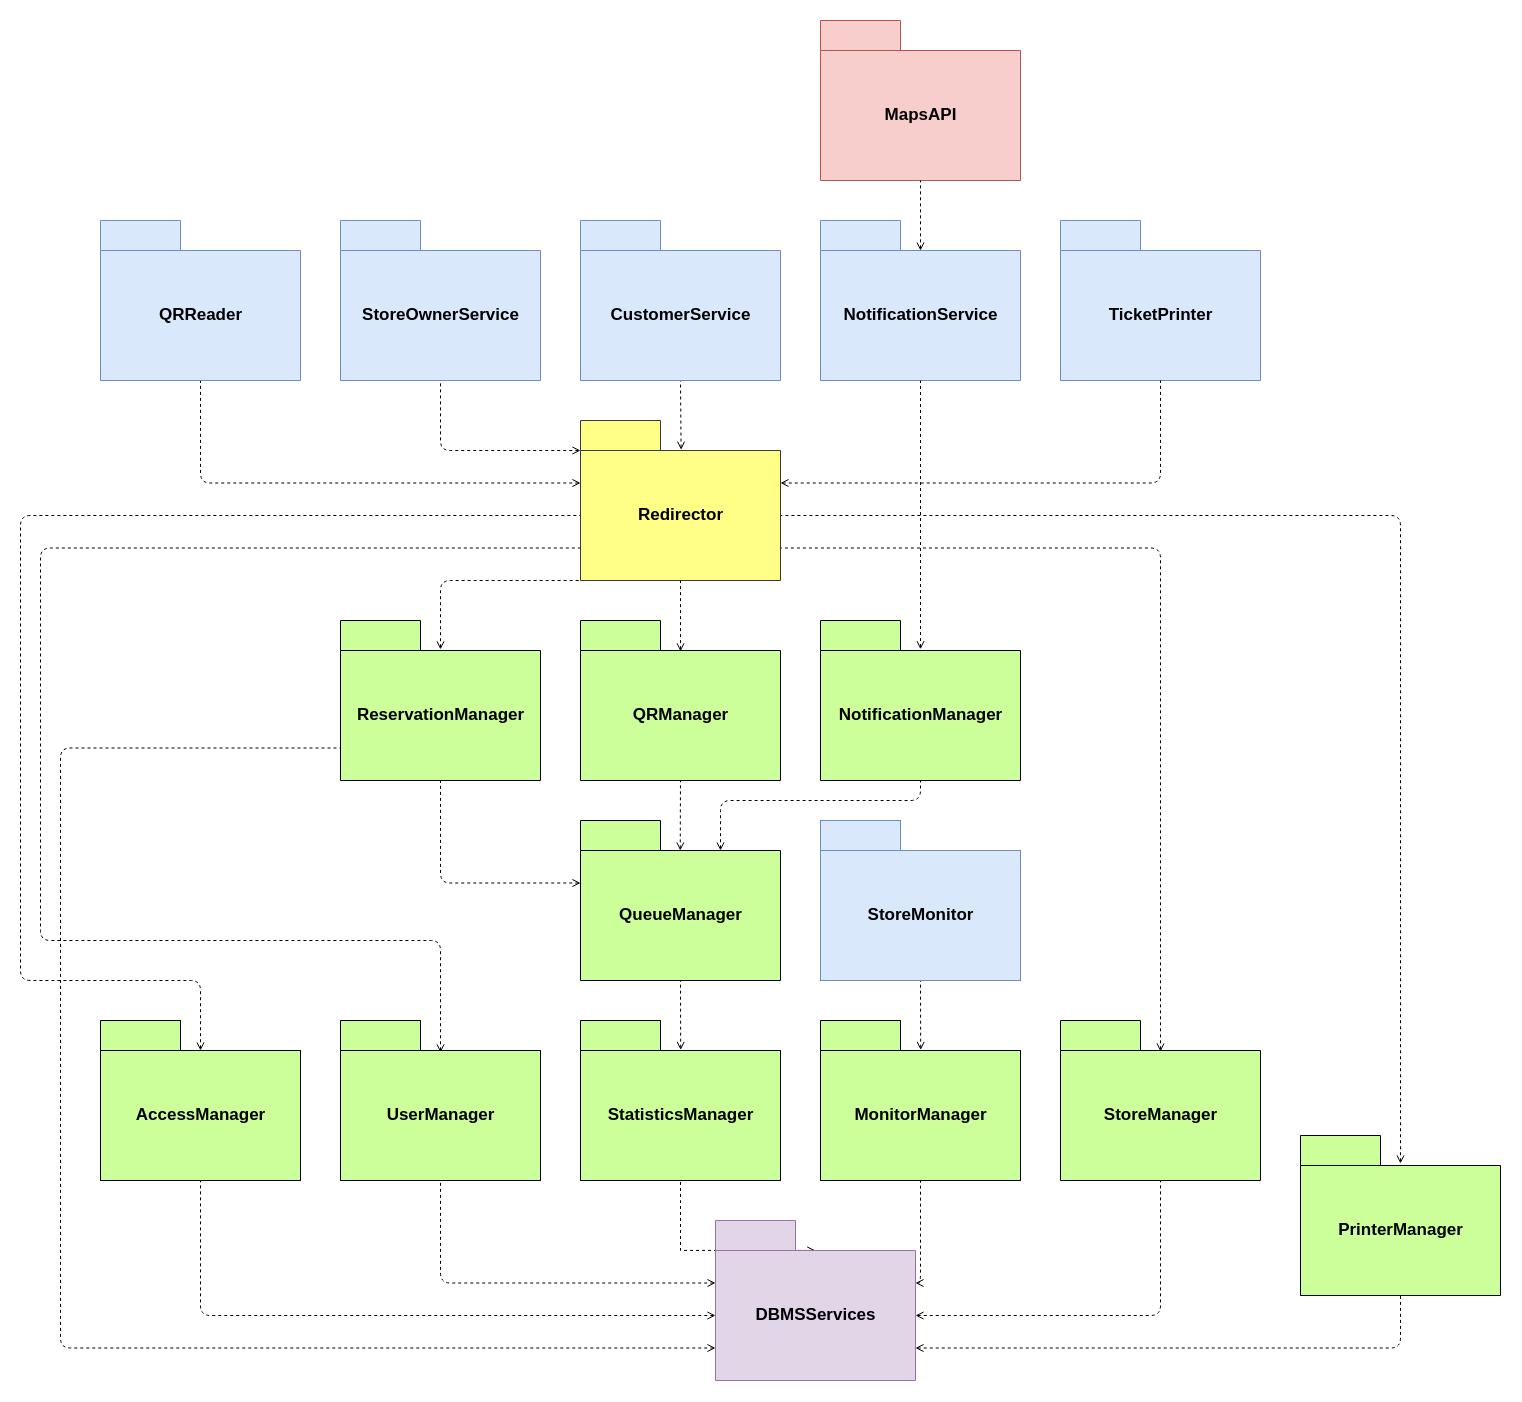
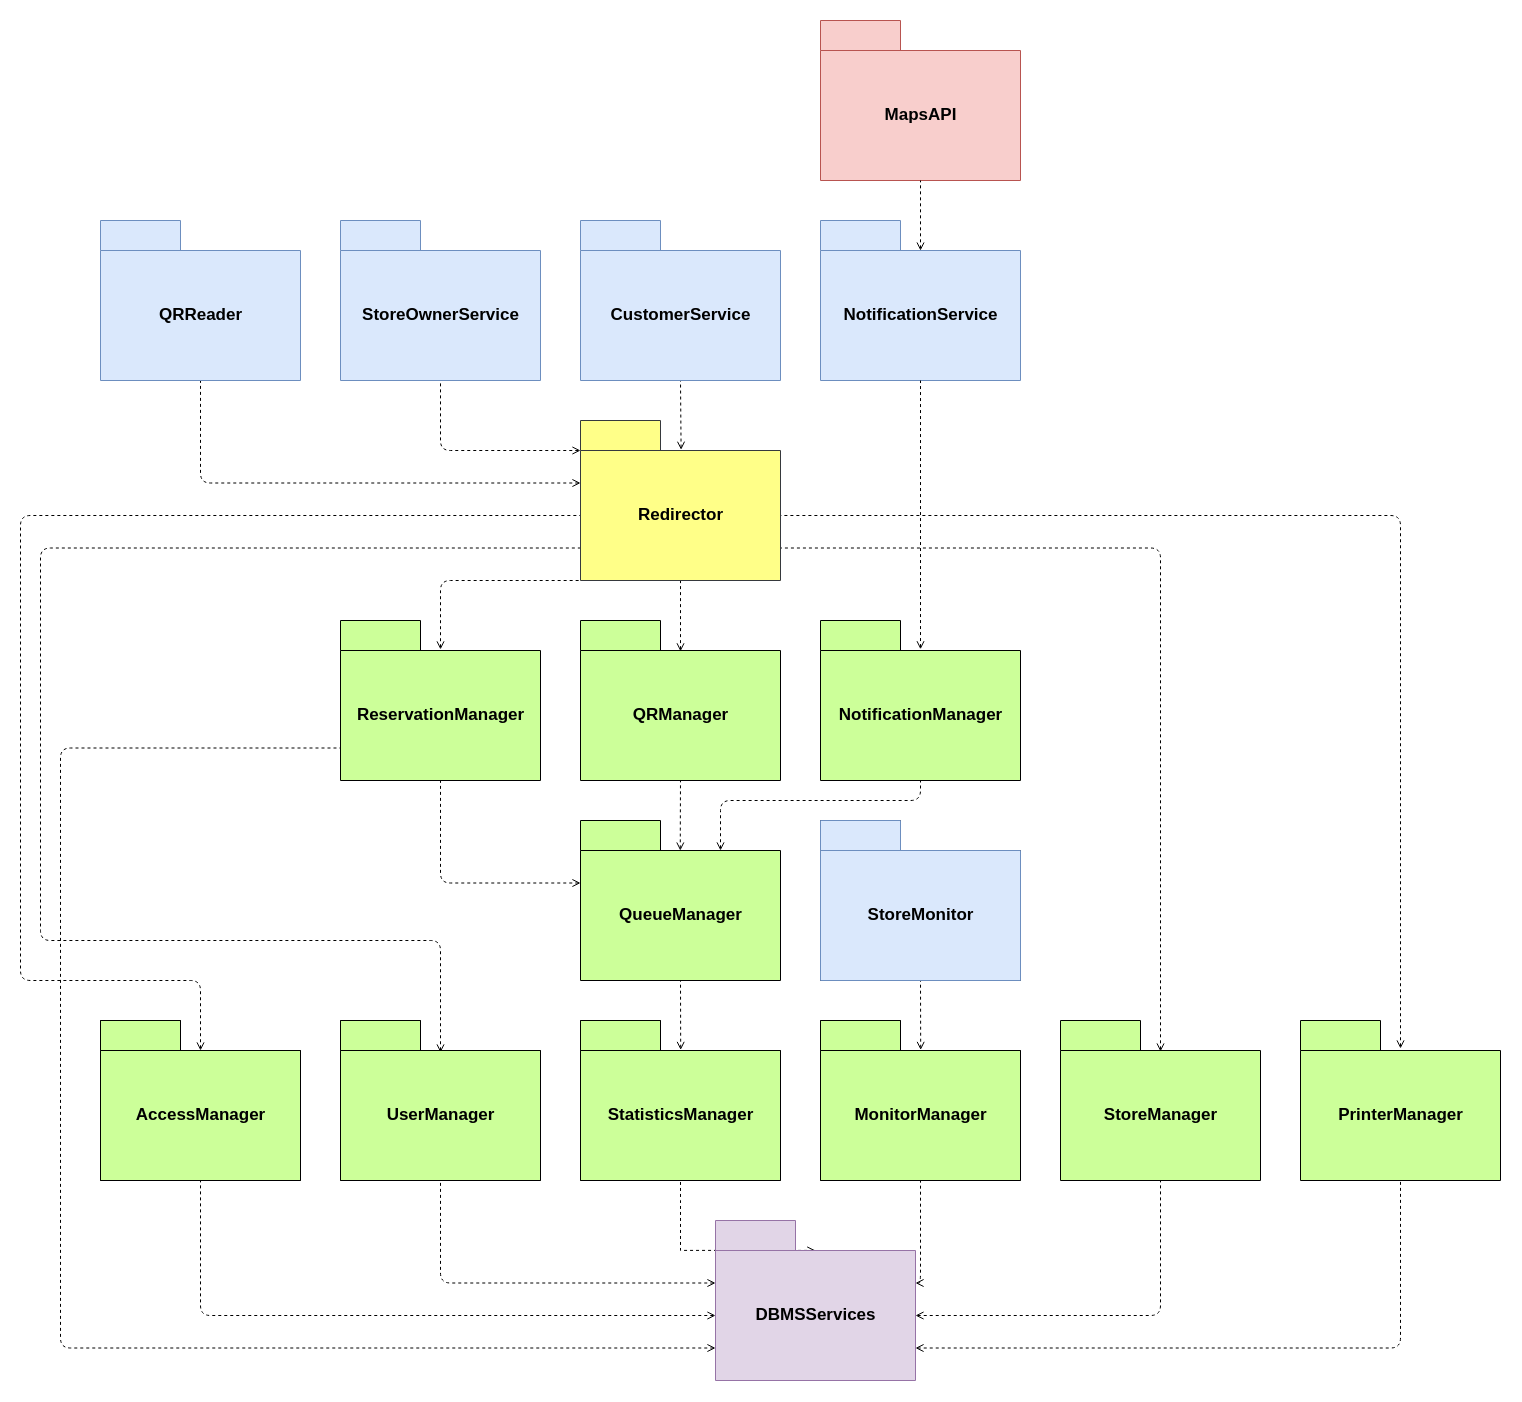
node "TicketPrinter": removed
edge "TicketPrinter" -> "Redirector": removed
node "PrinterManager": moved (1401, 1216) -> (1401, 1101)
